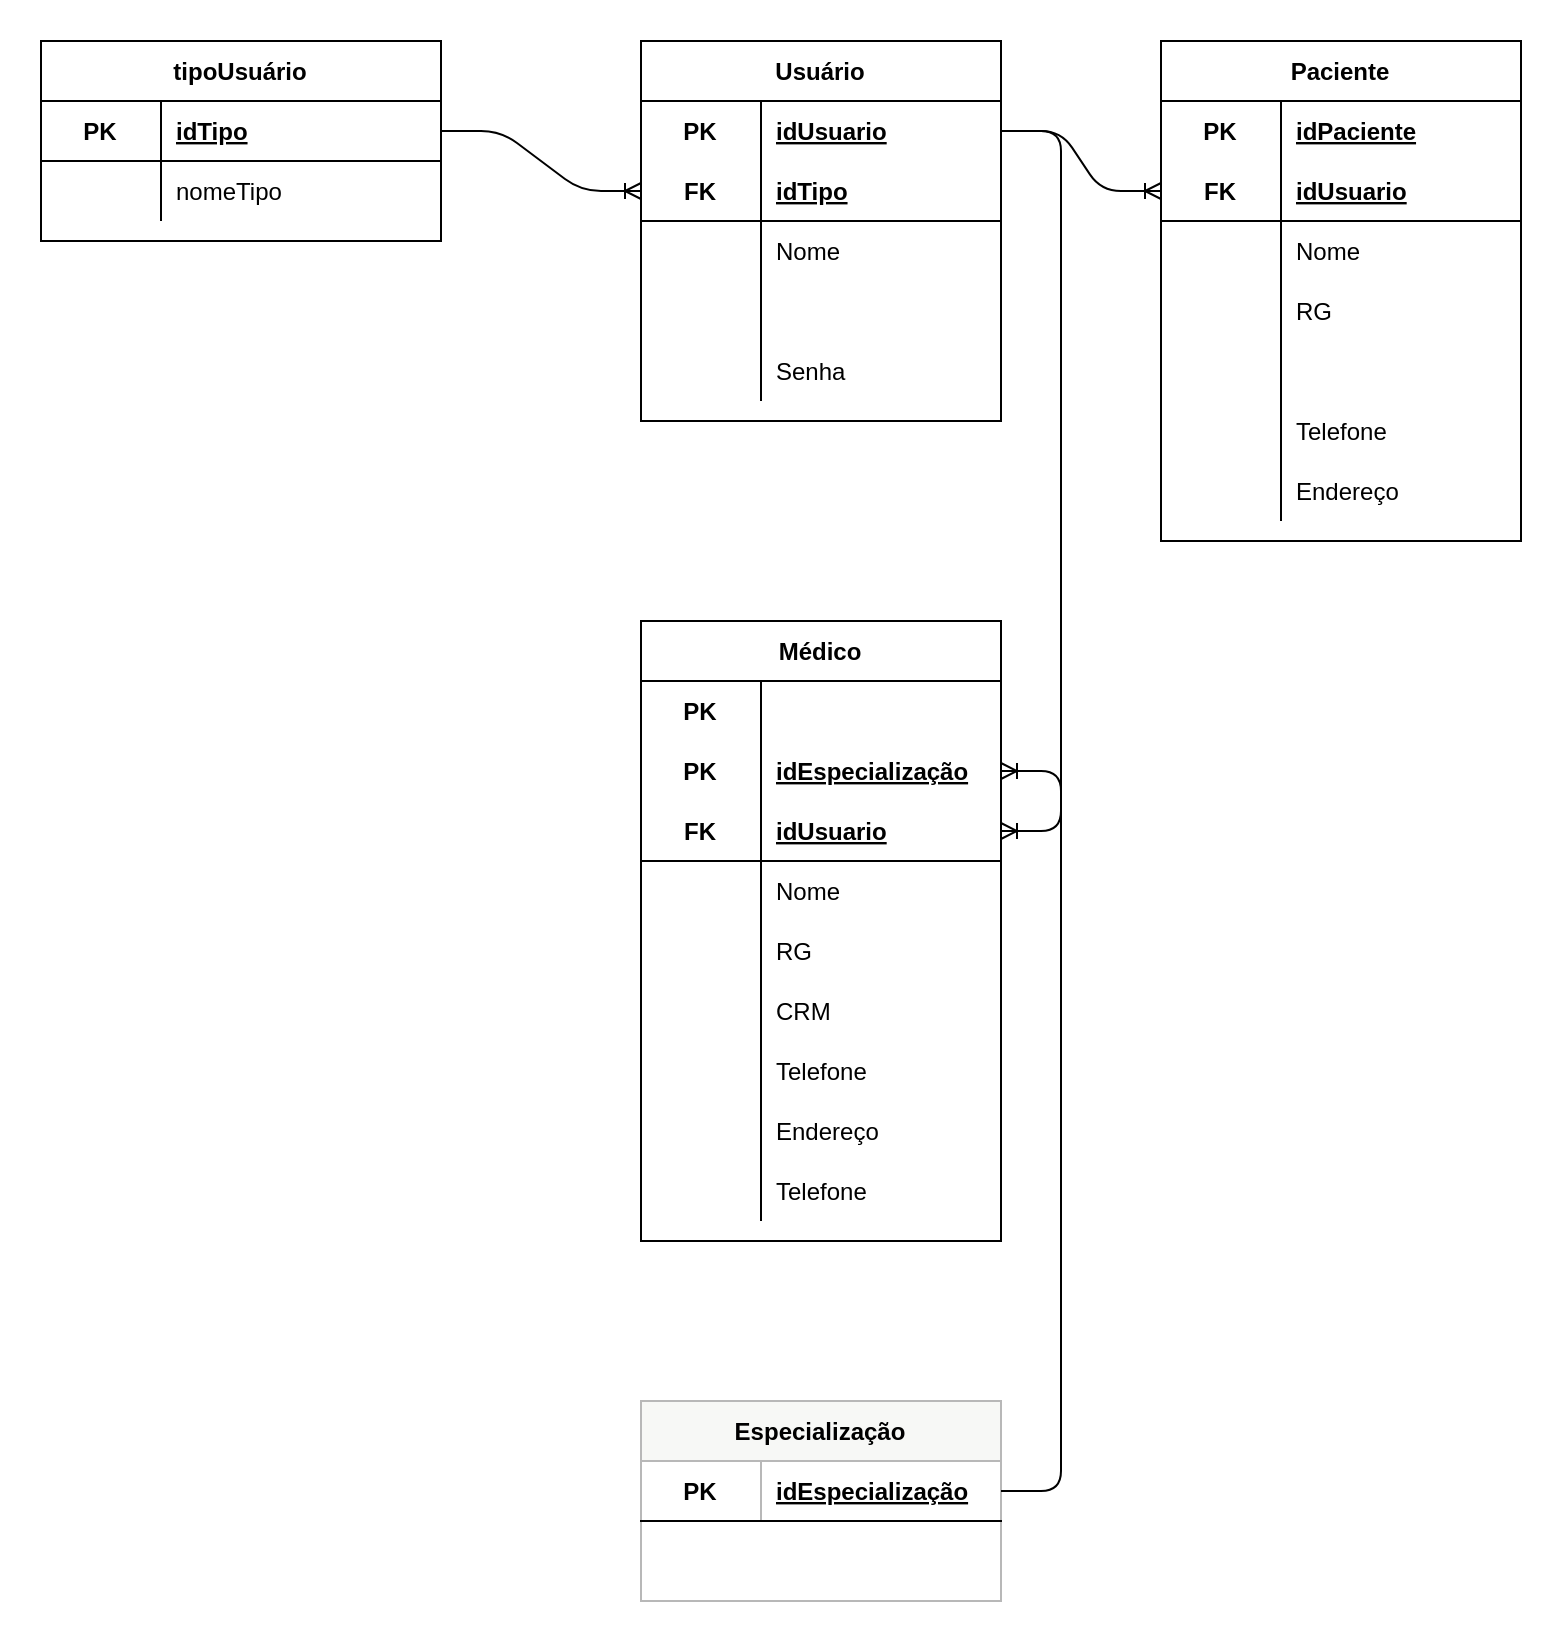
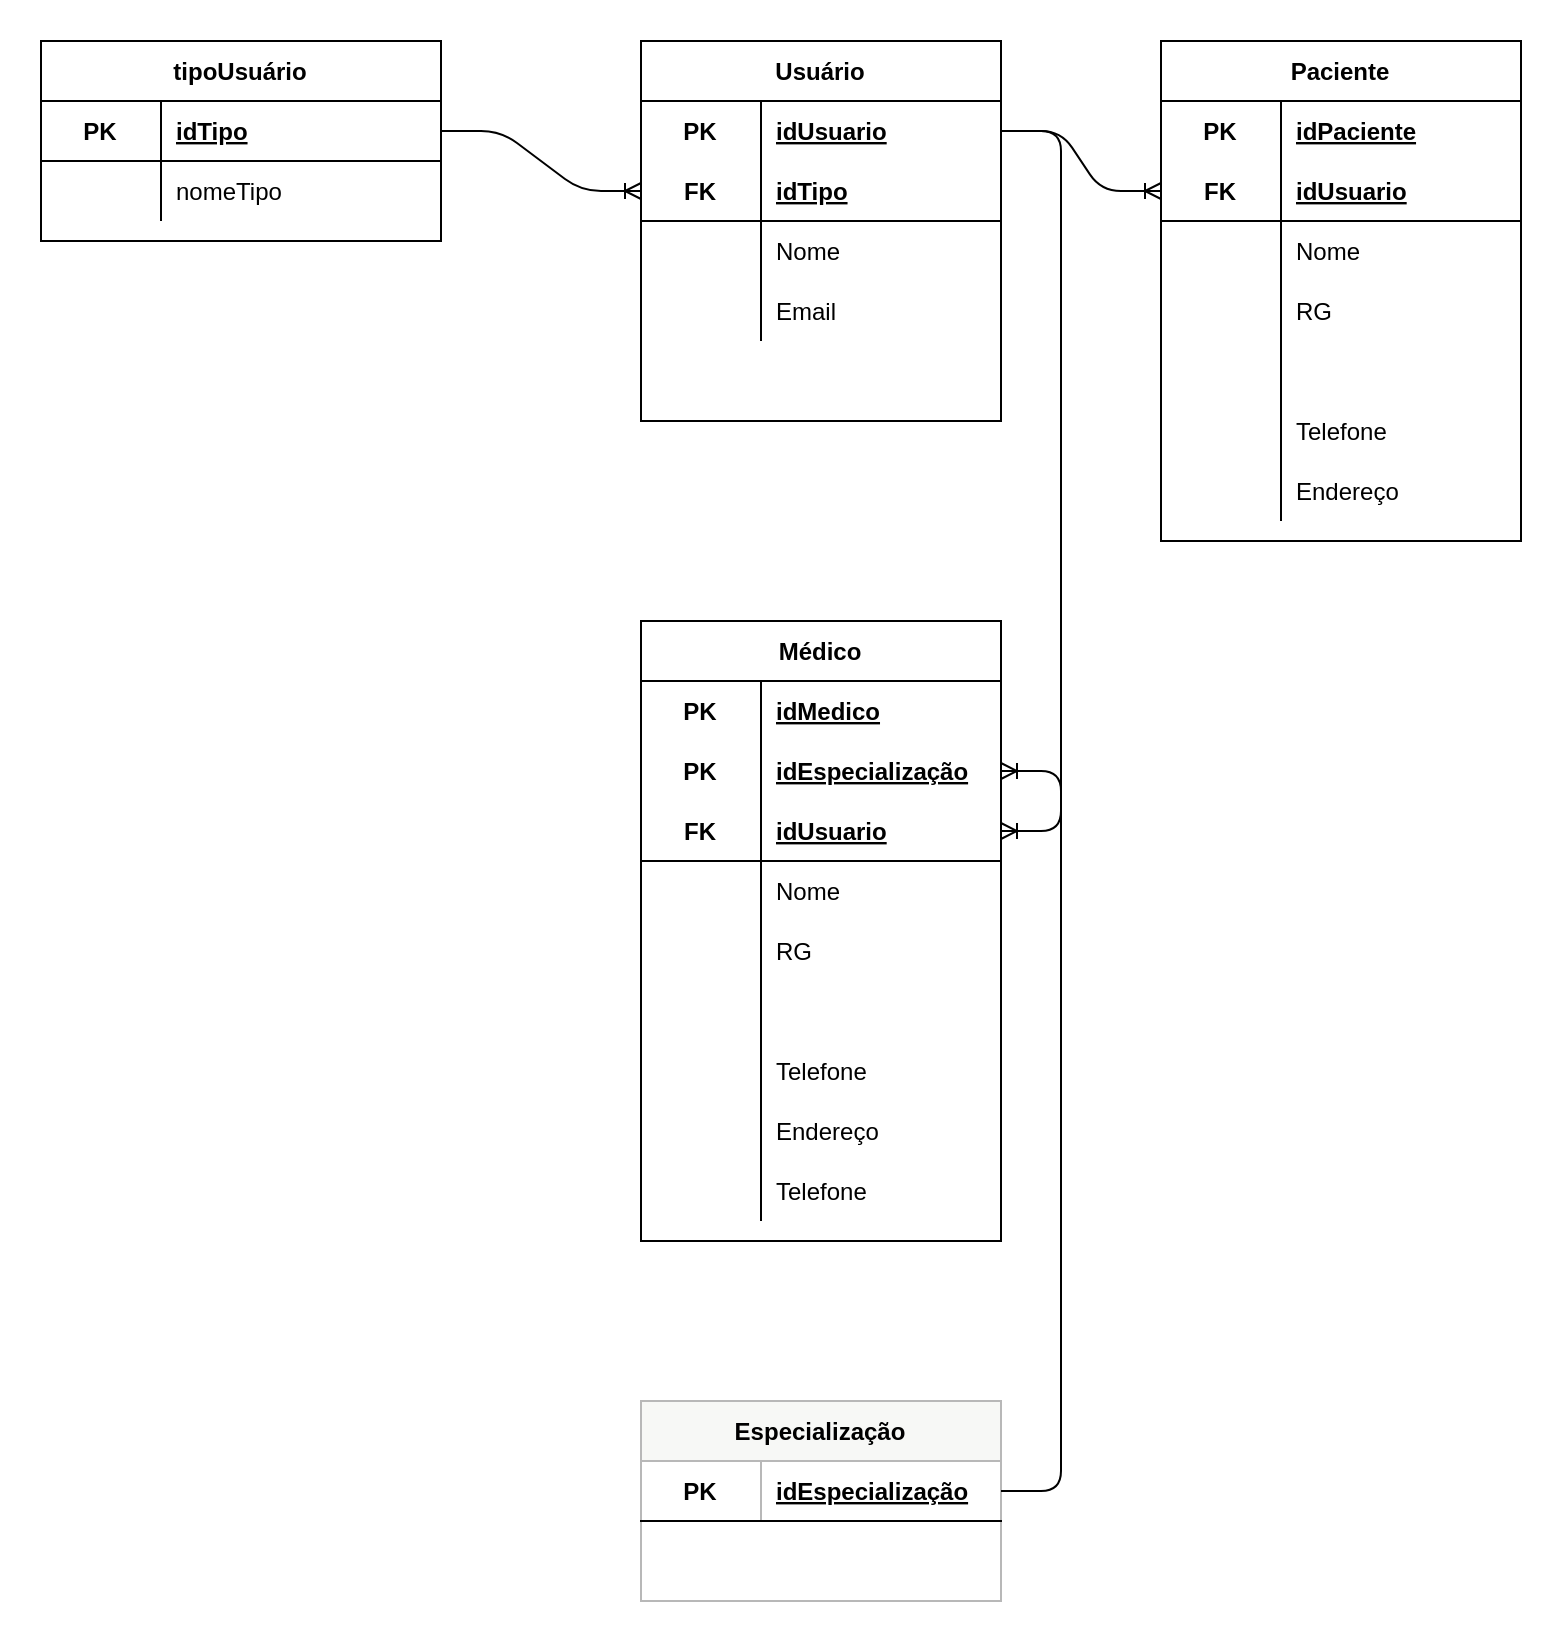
node "Email": added
node "Senha": removed
node "idMedico": added
node "CRM": removed
